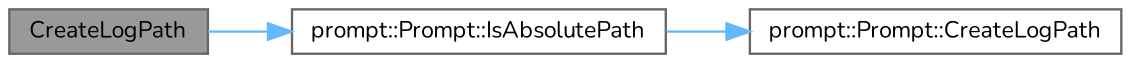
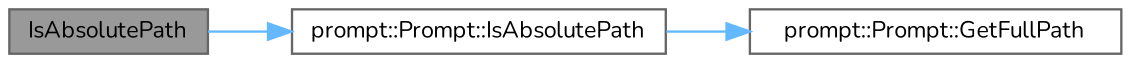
node "CreateLogPath": label "CreateLogPath" -> "IsAbsolutePath"
node "prompt::Prompt::CreateLogPath": label "prompt::Prompt::CreateLogPath" -> "prompt::Prompt::GetFullPath"
